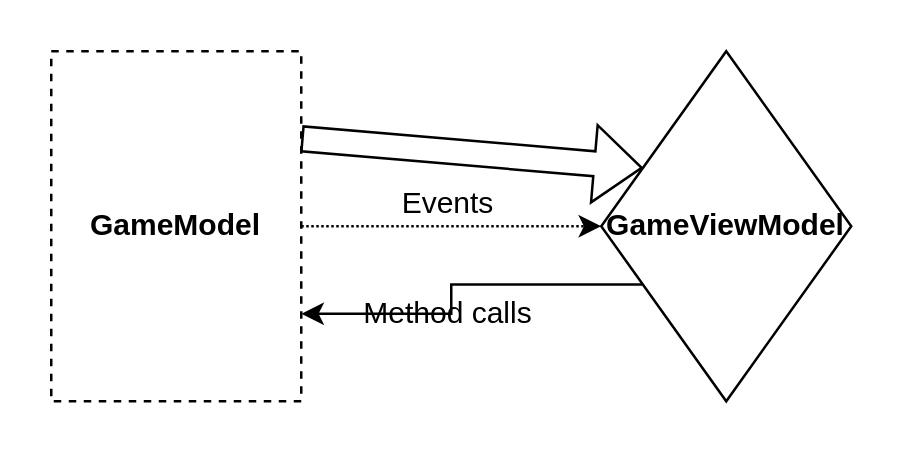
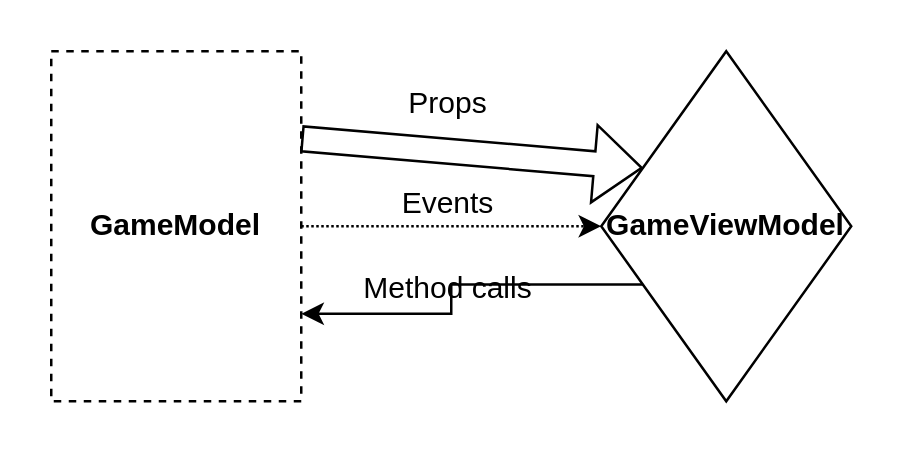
node "Props": added
node "Method calls": moved (449, 314) -> (449, 289)
